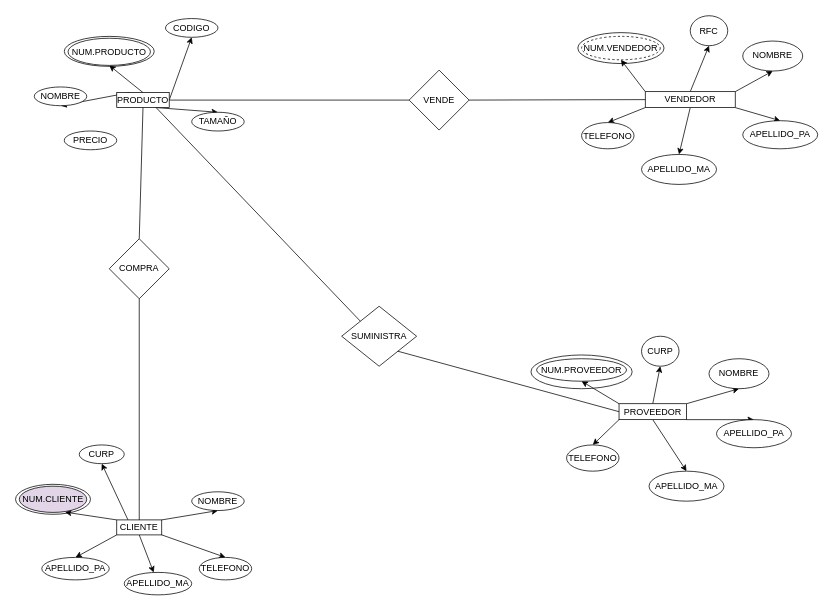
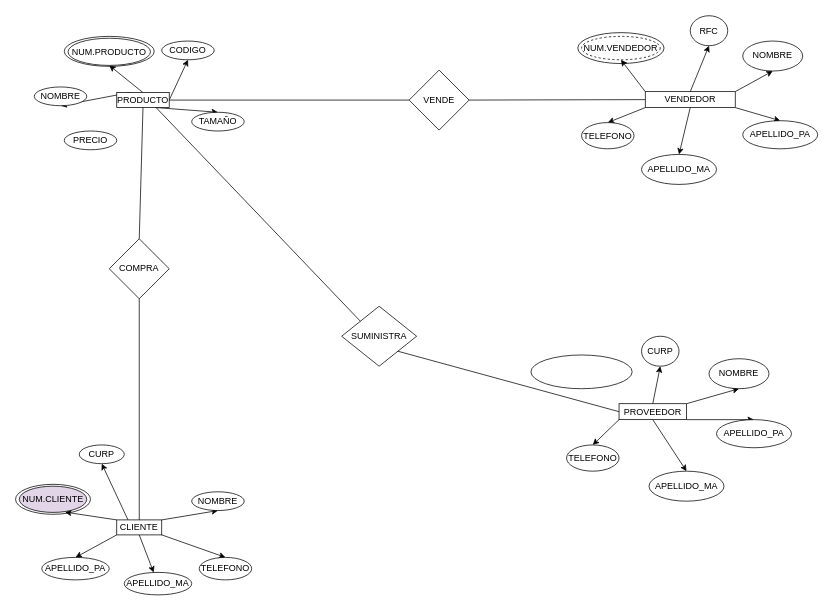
node "CODIGO": moved (192, 28) -> (188, 50)
node "NUM.PROVEEDOR": removed
edge "PROVEEDOR" -> "NUM.PROVEEDOR": removed
